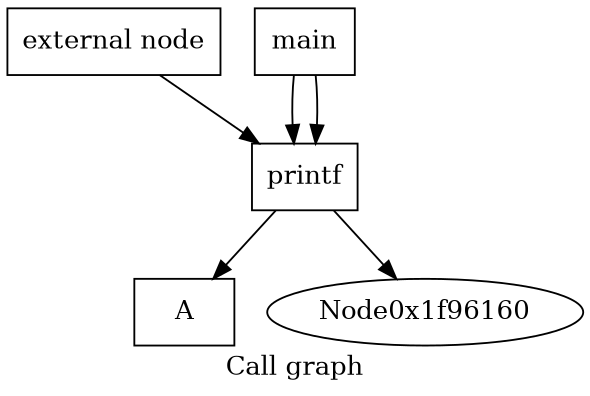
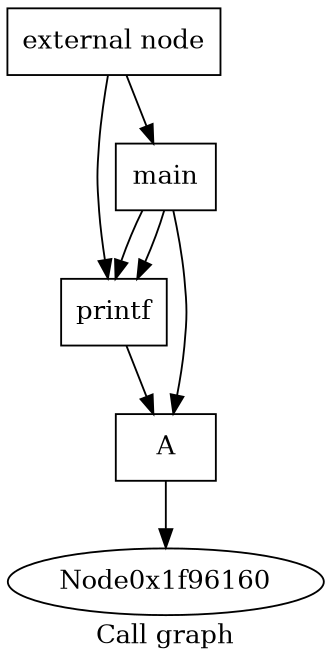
edge "external node" -> "main": added
edge "printf" -> "Node0x1f96160": now "A" -> "Node0x1f96160"
edge "main" -> "A": added
